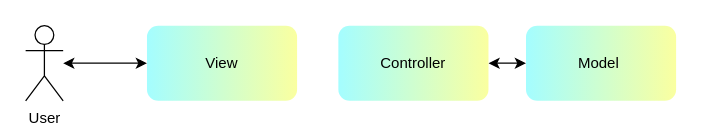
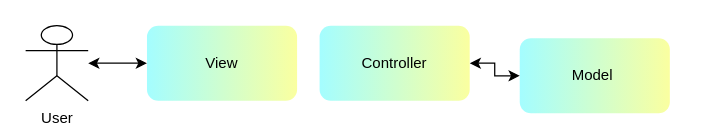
node "User": size 38x75 -> 63x75
node "Controller": moved (413, 63) -> (394, 63)
node "Model": moved (601, 63) -> (594, 76)
